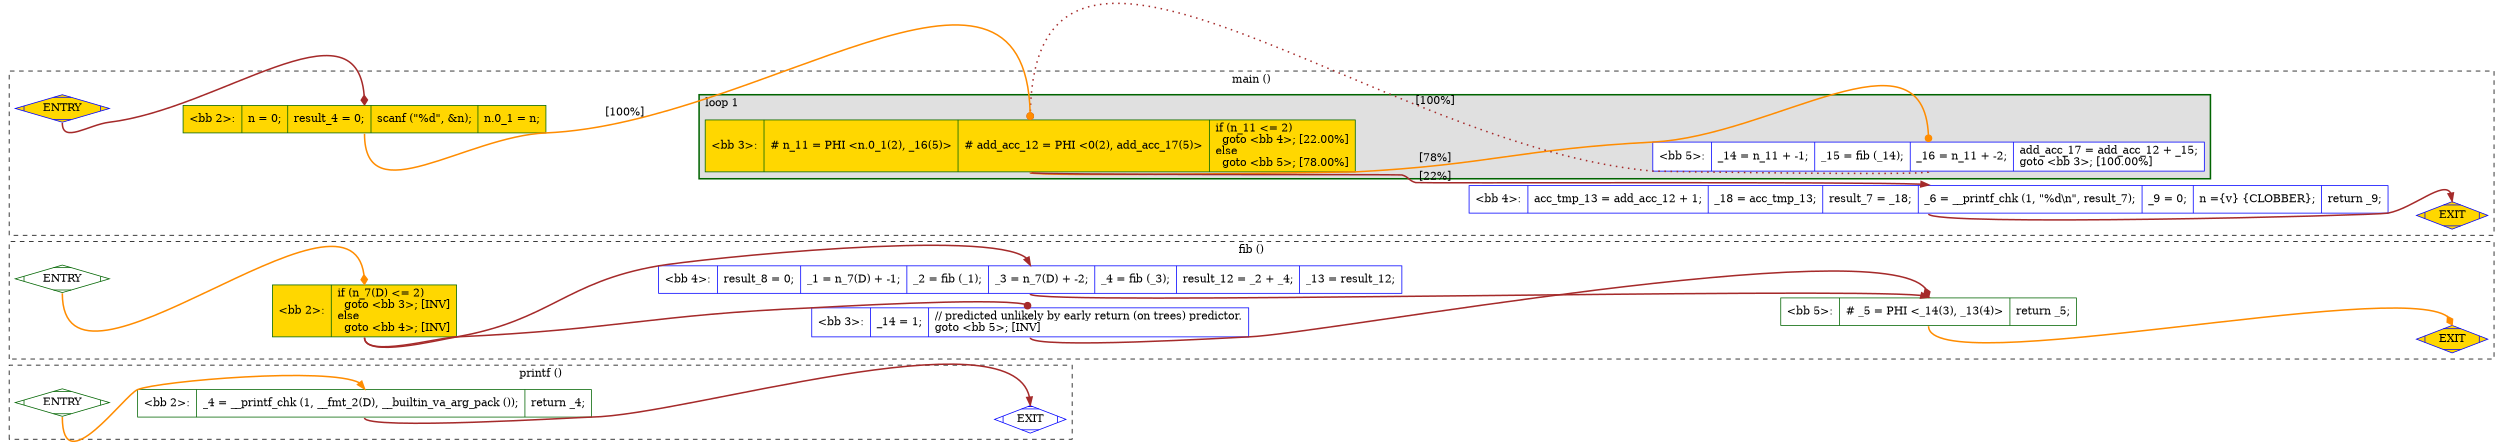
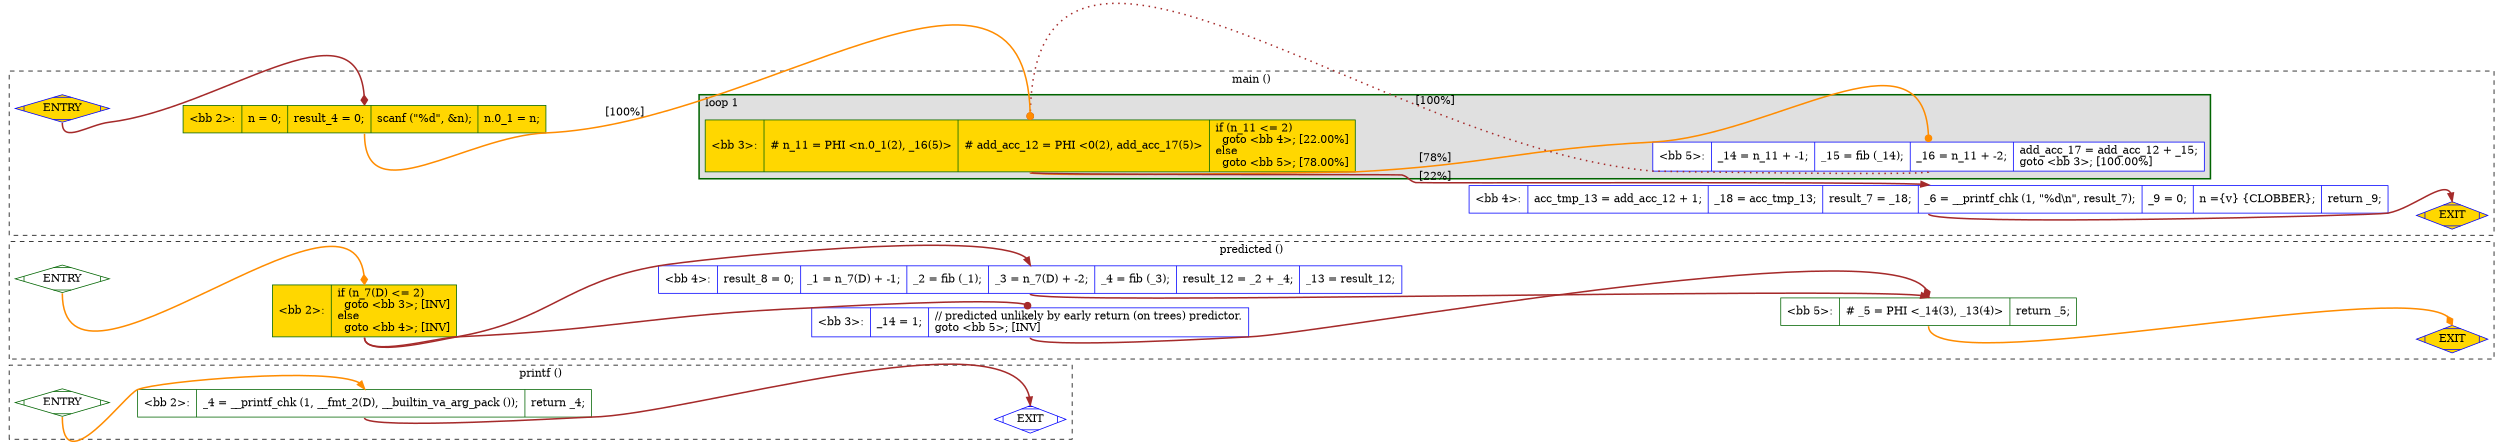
cluster "fib ()": label "fib ()" -> "predicted ()"
